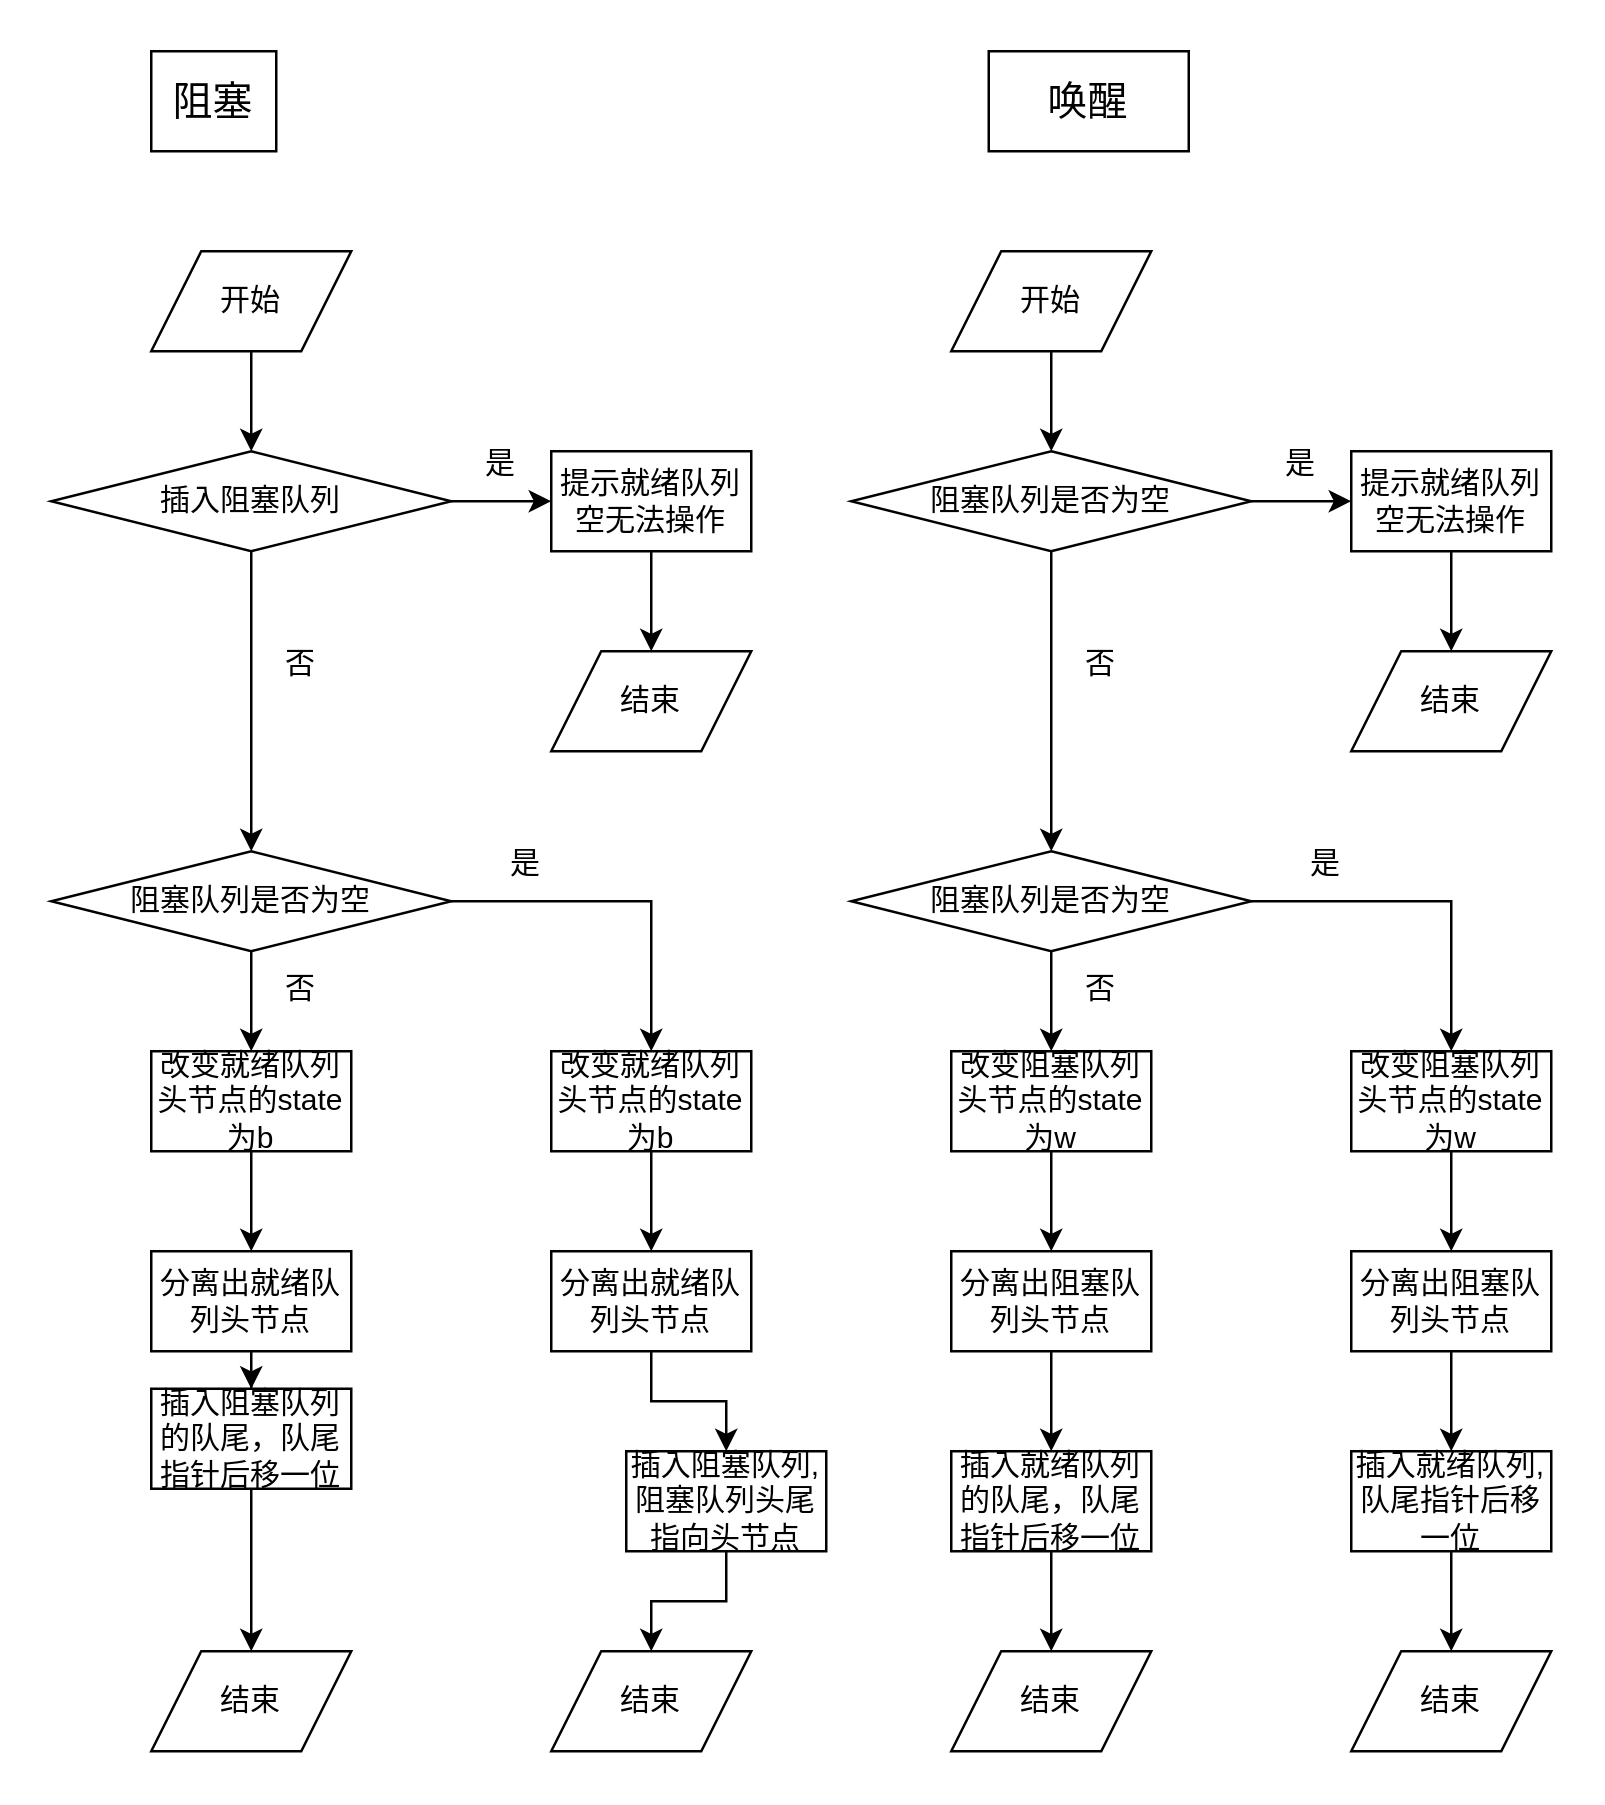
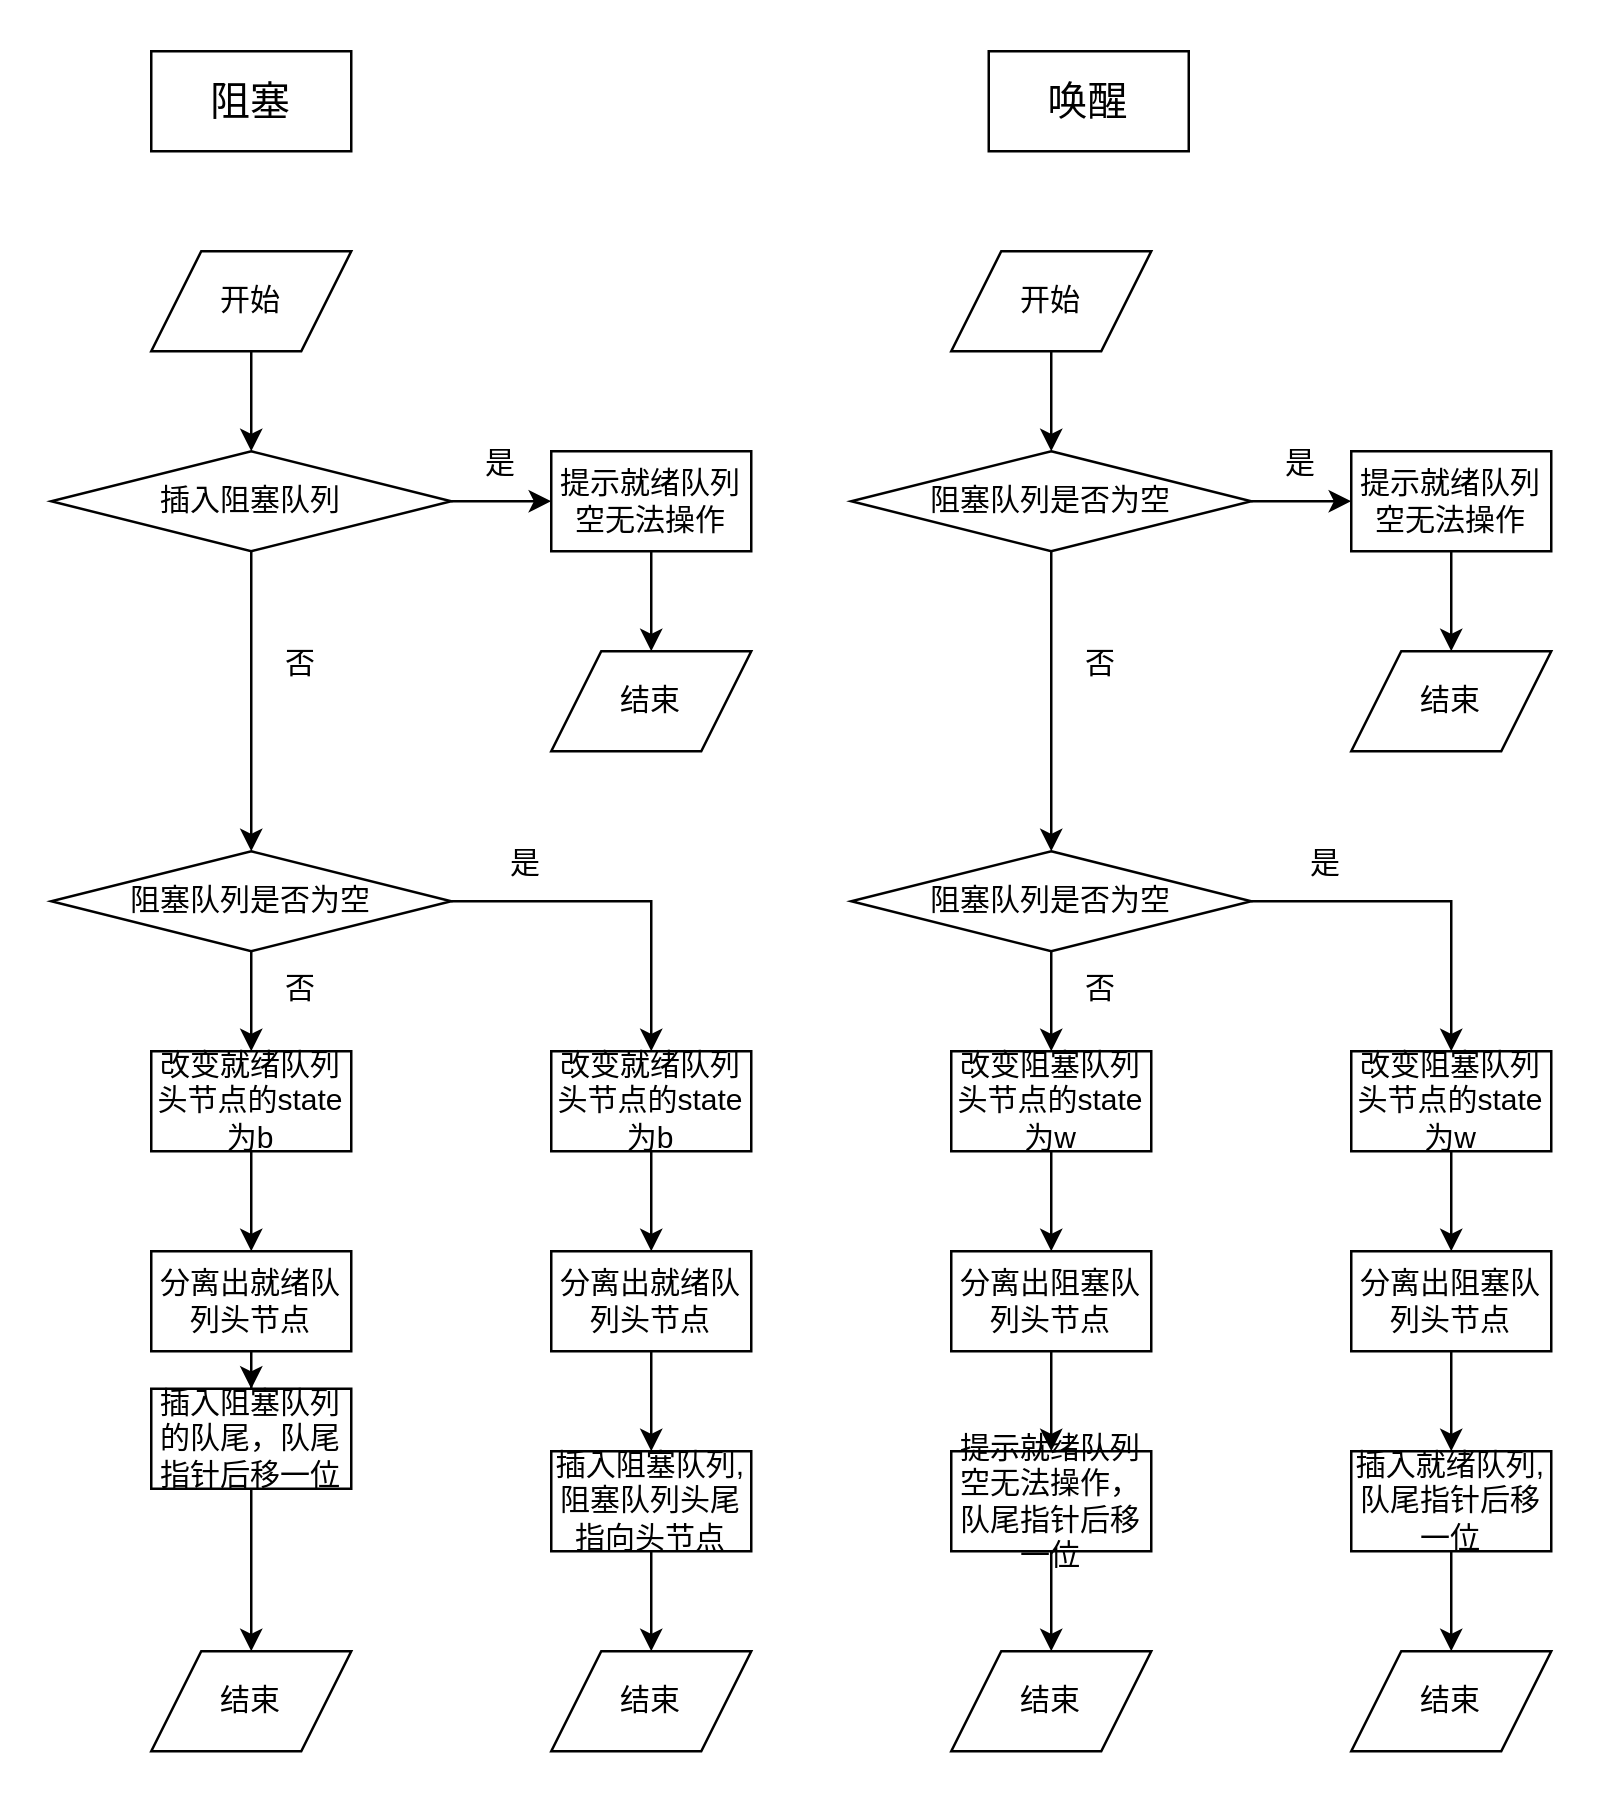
node "阻塞": size 125x100 -> 200x100
node "插入阻塞队列,阻塞队列头尾指向头节点": moved (726, 1501) -> (651, 1501)
node "插入就绪队列的队尾，队尾指针后移一位": label "插入就绪队列的队尾，队尾指针后移一位" -> "提示就绪队列空无法操作，队尾指针后移一位"
